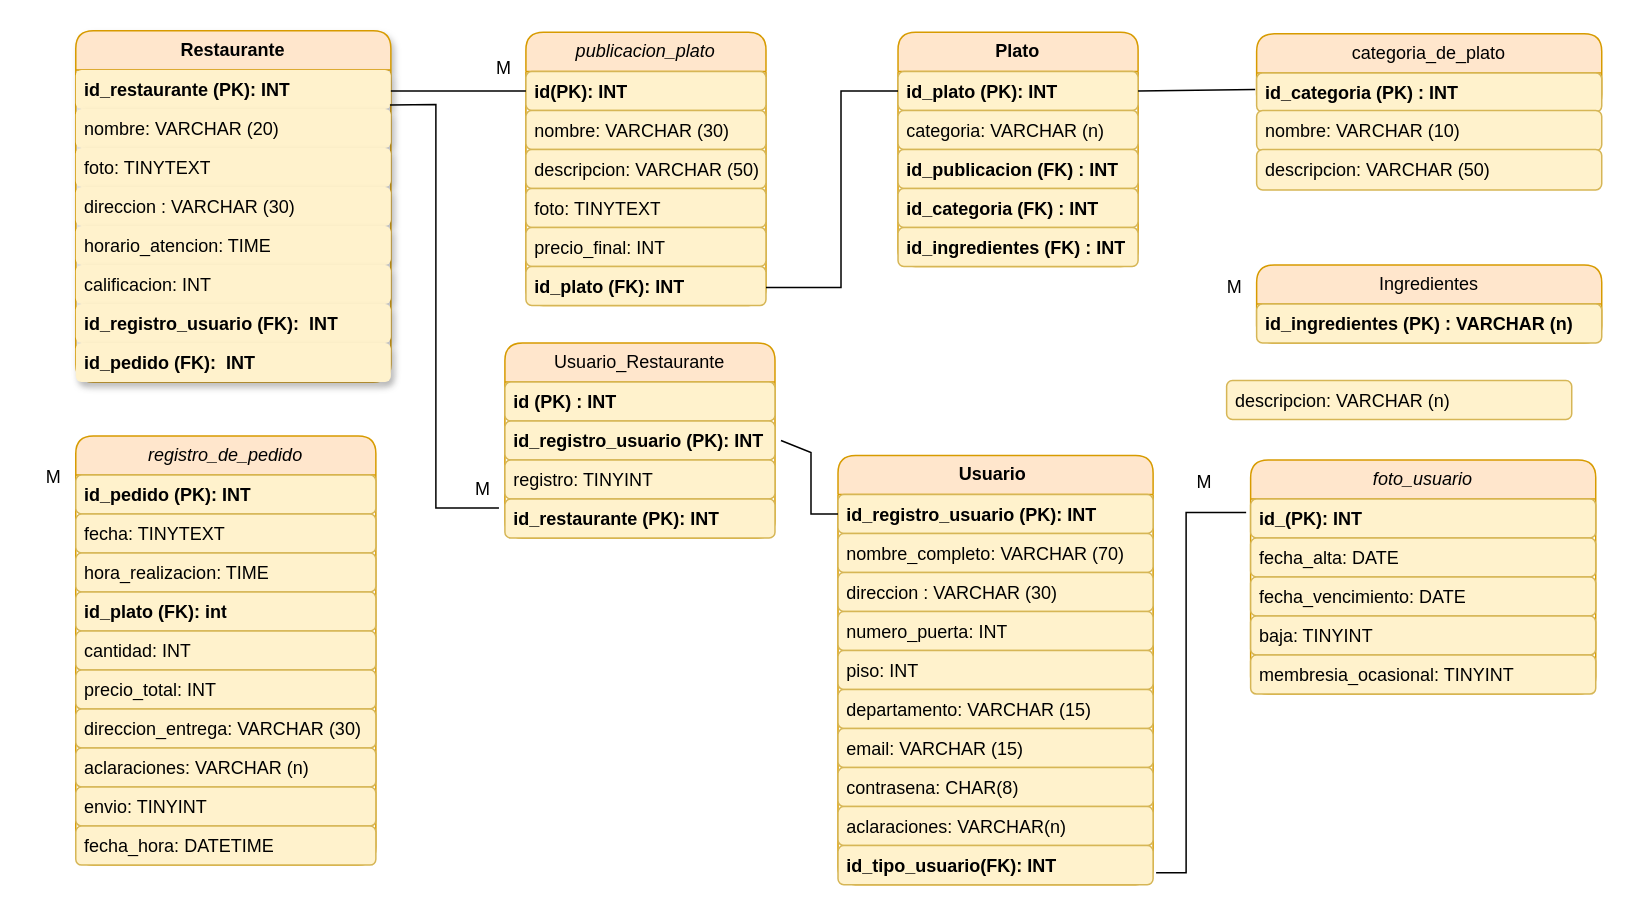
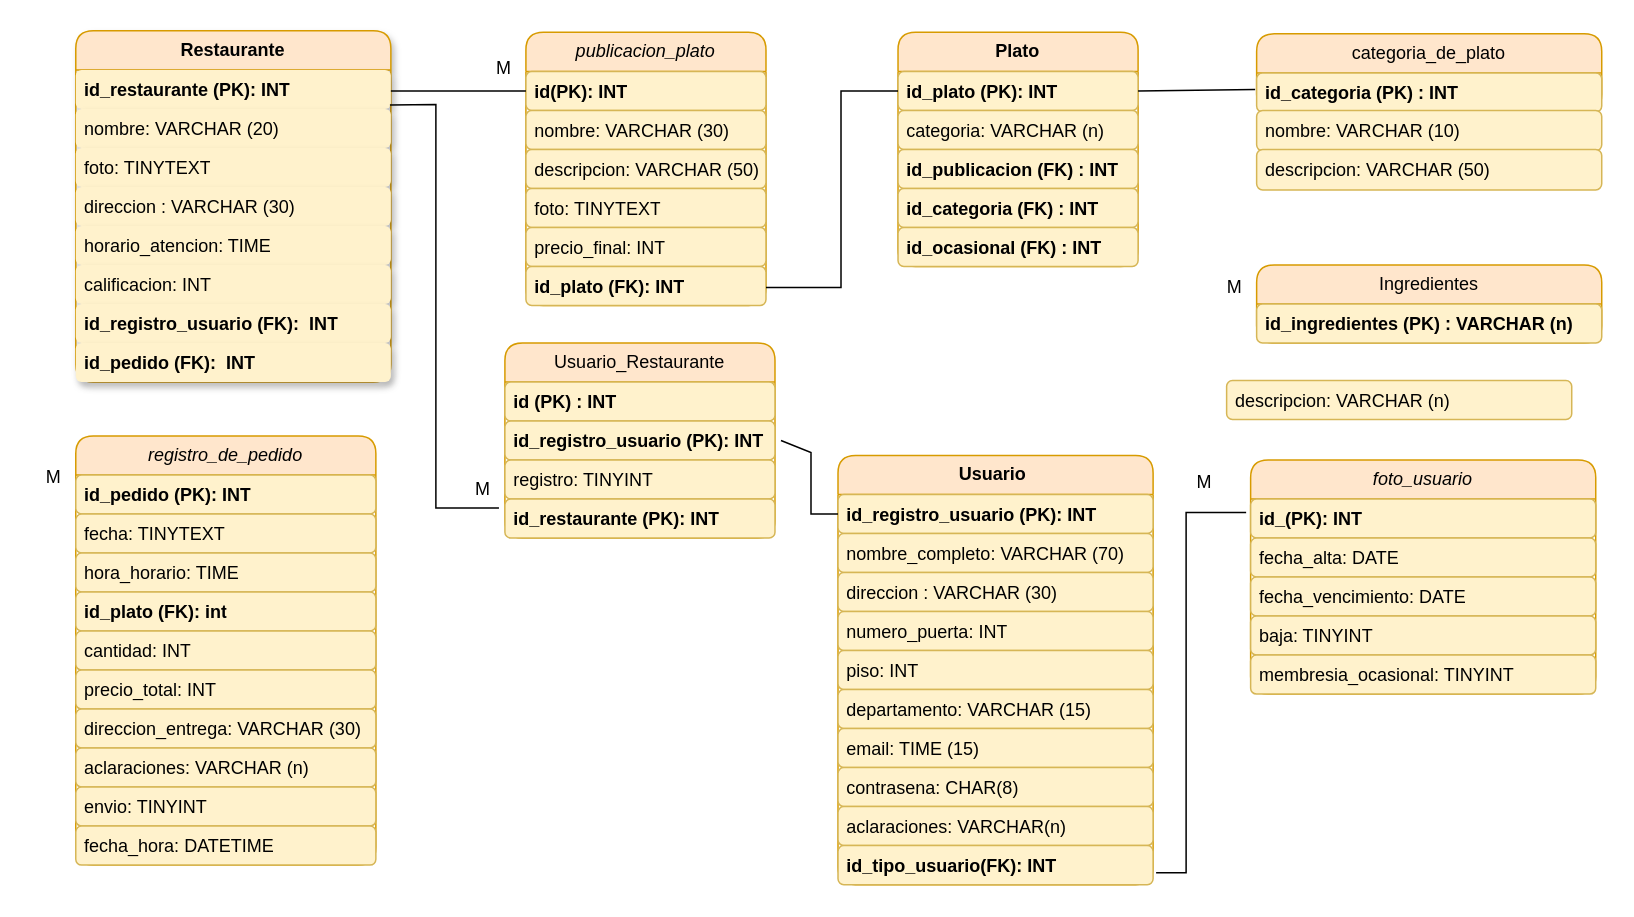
node "id_ingredientes (FK) : INT": label "id_ingredientes (FK) : INT" -> "id_ocasional (FK) : INT"
node "hora_realizacion: TIME": label "hora_realizacion: TIME" -> "hora_horario: TIME"
node "email: VARCHAR (15)": label "email: VARCHAR (15)" -> "email: TIME (15)"
